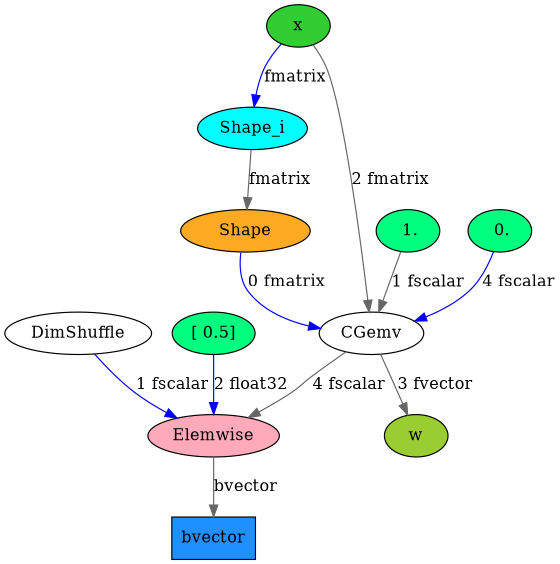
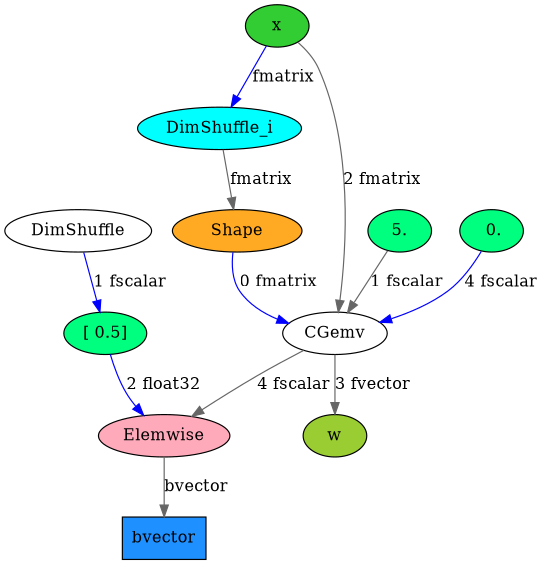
node "Shape_i": label "Shape_i" -> "DimShuffle_i"
node "1.": label "1." -> "5."
edge "DimShuffle" -> "Elemwise": now "DimShuffle" -> "[ 0.5]"
